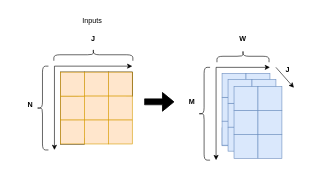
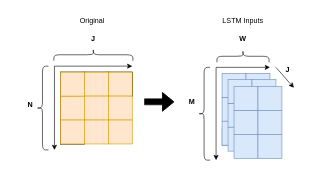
node "Inputs": label "Inputs" -> "Original"
node "LSTM Inputs": added
